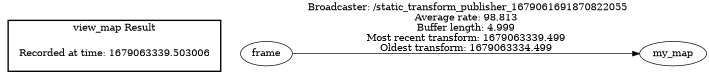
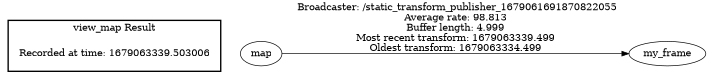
node "frame": label "frame" -> "map"
node "my_map": label "my_map" -> "my_frame"
